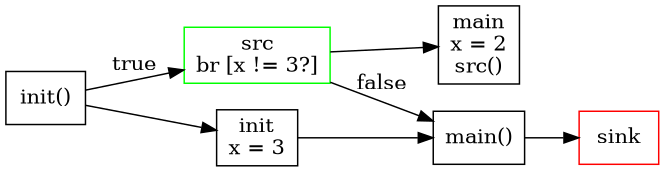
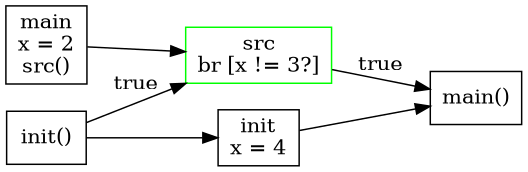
edge "src br [x != 3?]" -> "main x = 2 src()": reversed
edge "src br [x != 3?]" -> "main()": label "false" -> "true"
node "init x = 3": label "init x = 3" -> "init x = 4"
node "sink": removed
